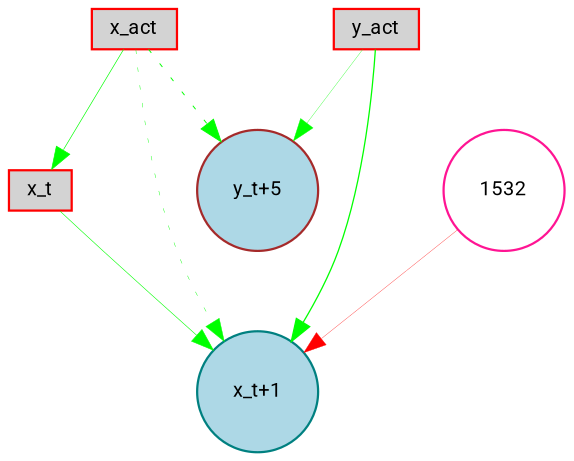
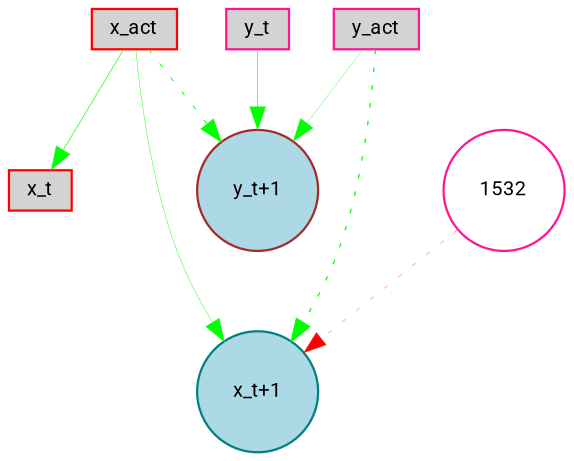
node "y_t": added
node "y_act": color red -> deeppink
edge "x_act" -> "x_t+1": style dotted -> solid
node "y_t+5": label "y_t+5" -> "y_t+1"
edge "y_act" -> "x_t+1": style solid -> dotted
edge "x_t" -> "x_t+1": removed
edge "1532" -> "x_t+1": style solid -> dotted
